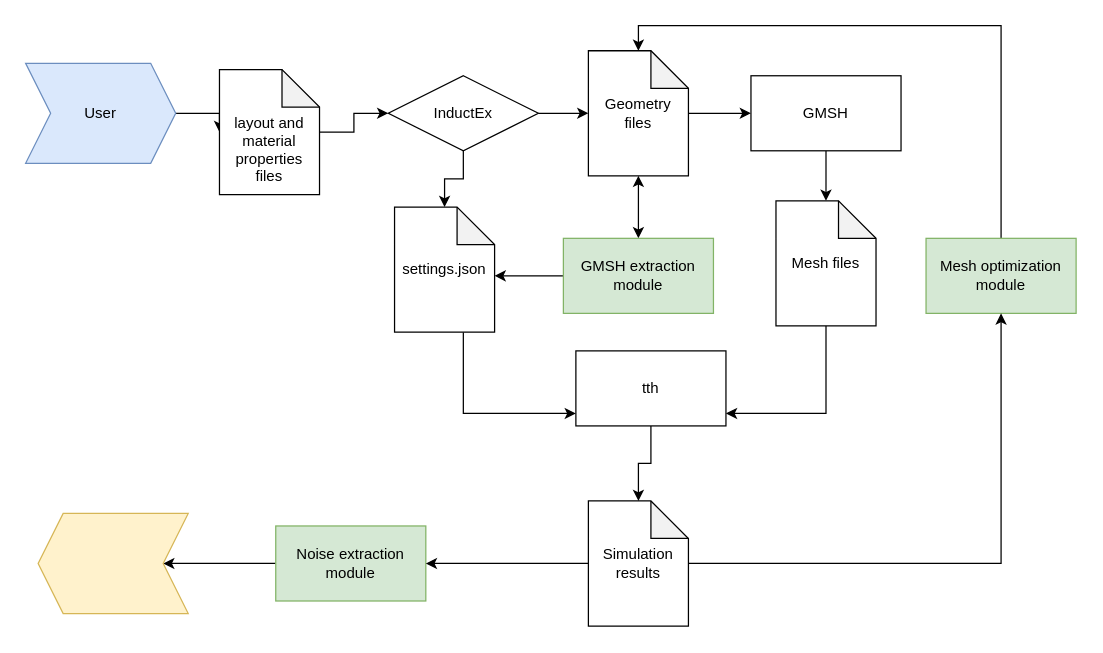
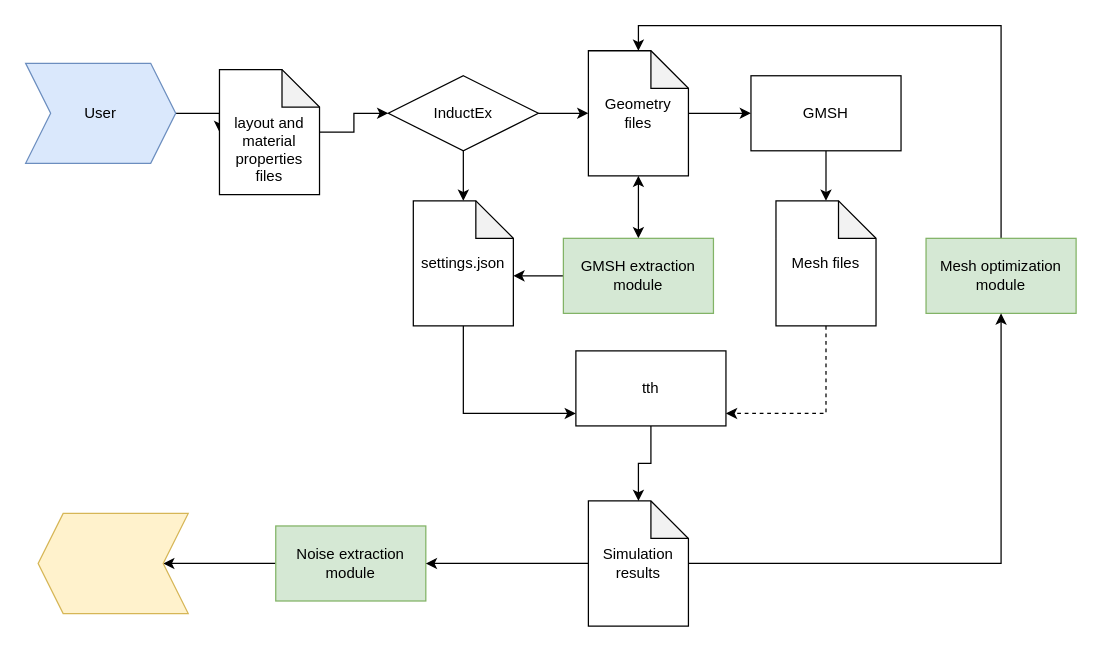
node "settings.json": moved (444, 269) -> (463, 263)
edge "Mesh files" -> "tth": style solid -> dashed
